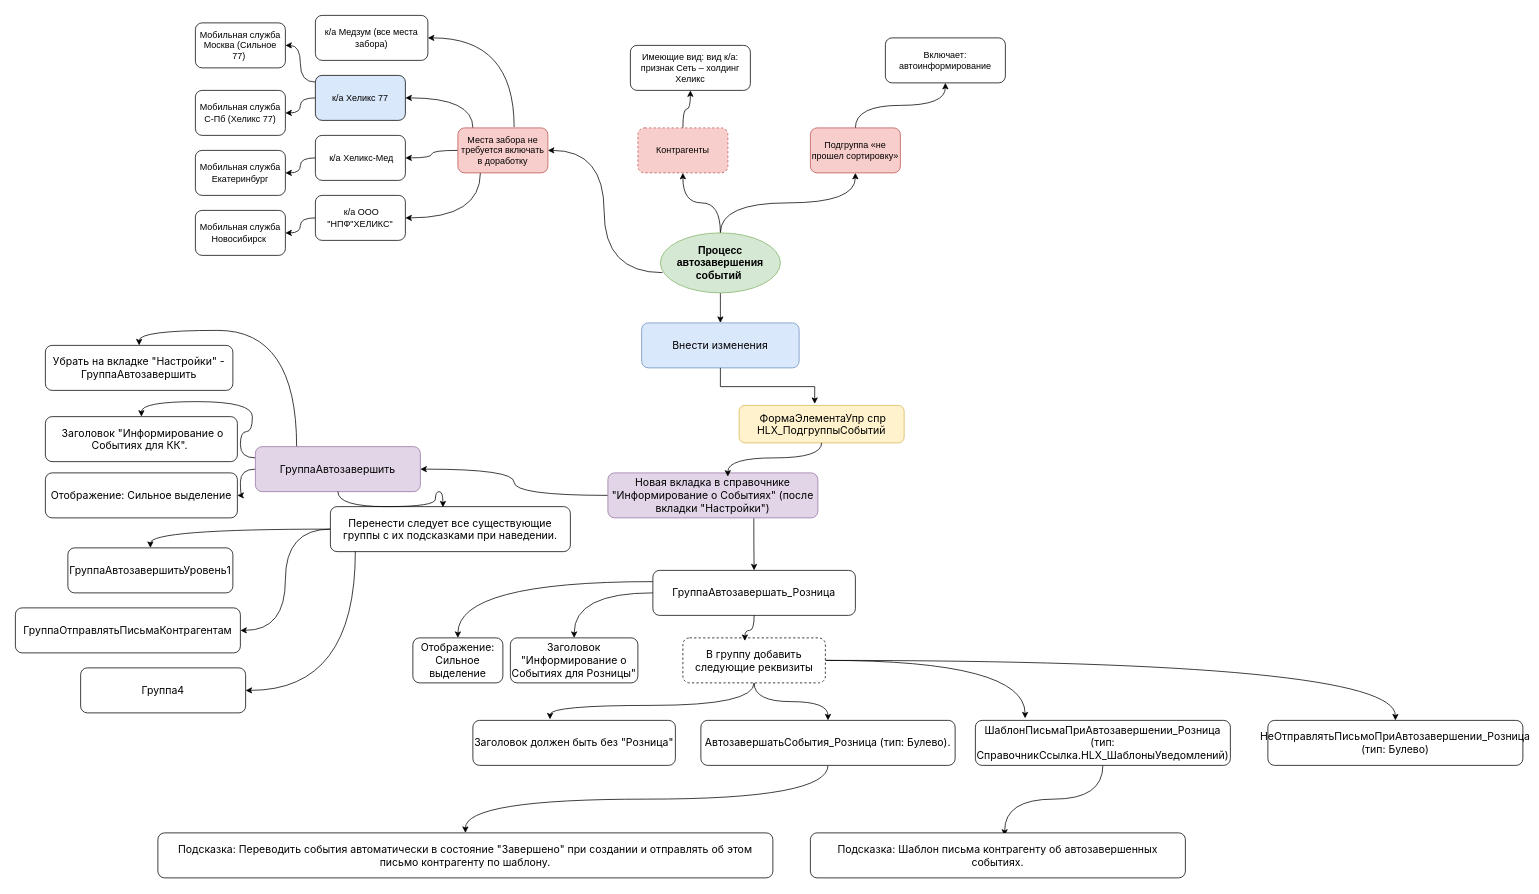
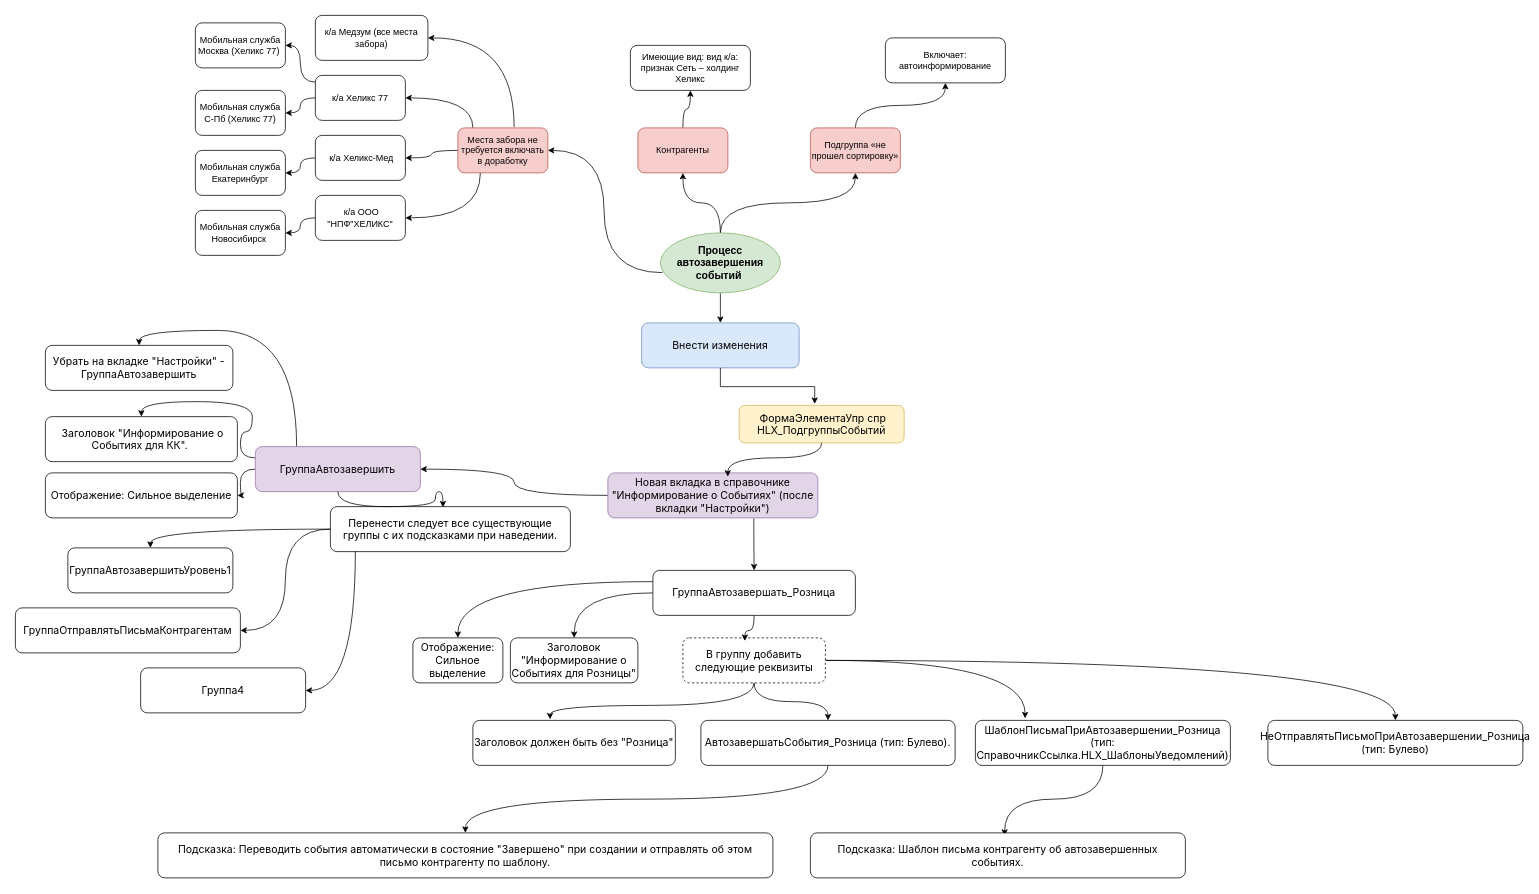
node "Мобильная служба Москва (Сильное 77)": label "Мобильная служба Москва (Сильное 77)" -> "Мобильная служба Москва (Хеликс 77)"
node "к/а Хеликс 77": fillcolor #dae8fc -> #ffffff
node "Контрагенты": style dashed -> solid
node "Группа4": moved (163, 690) -> (223, 690)
